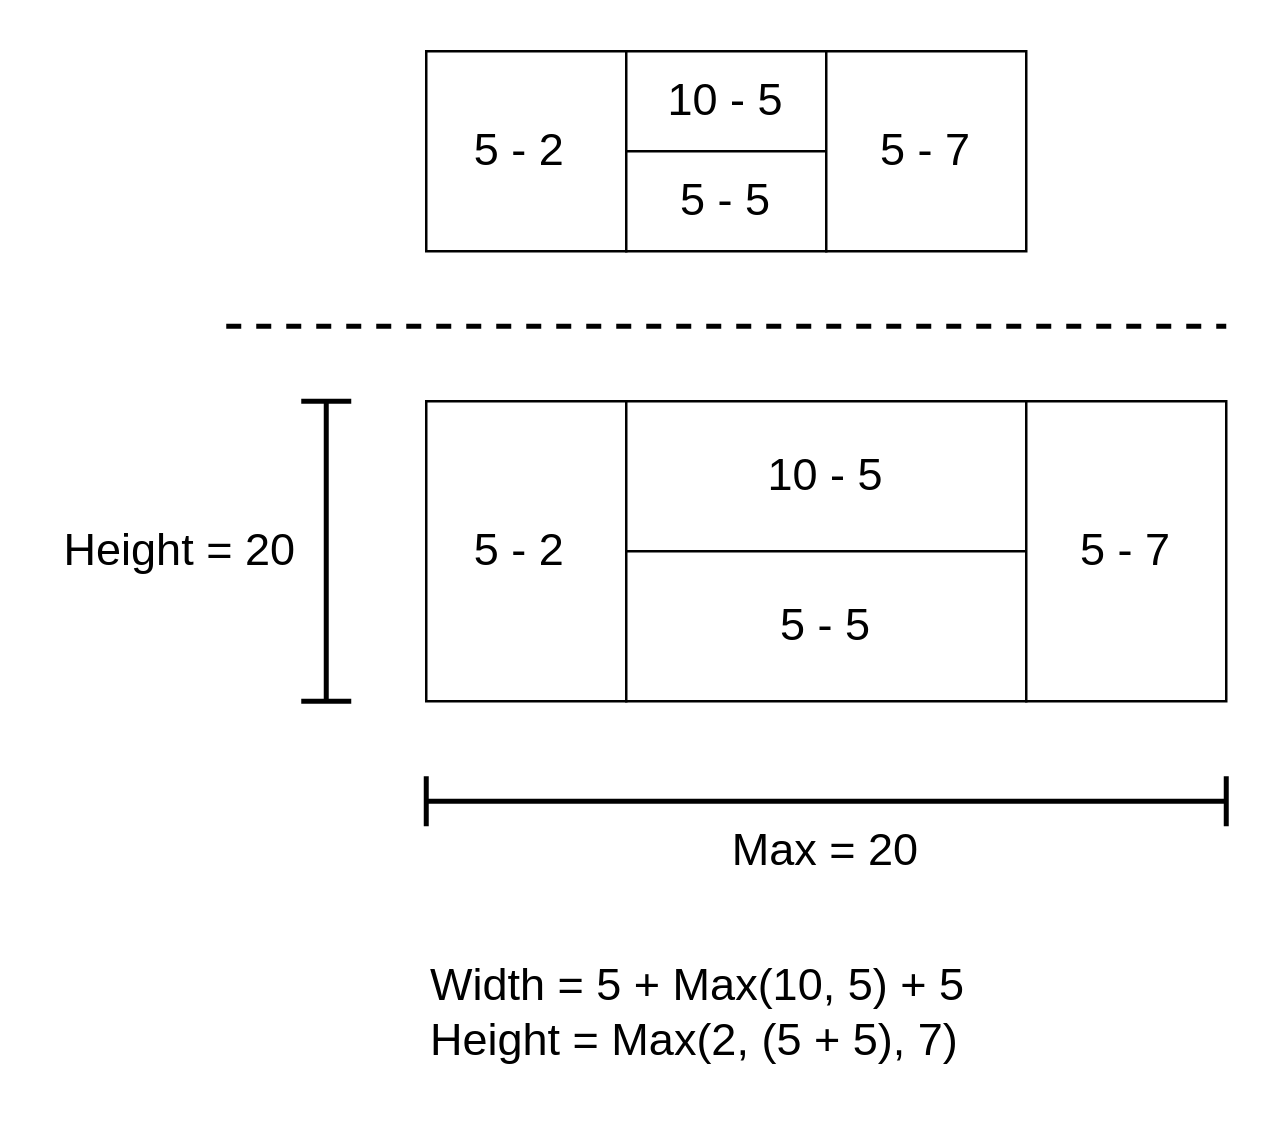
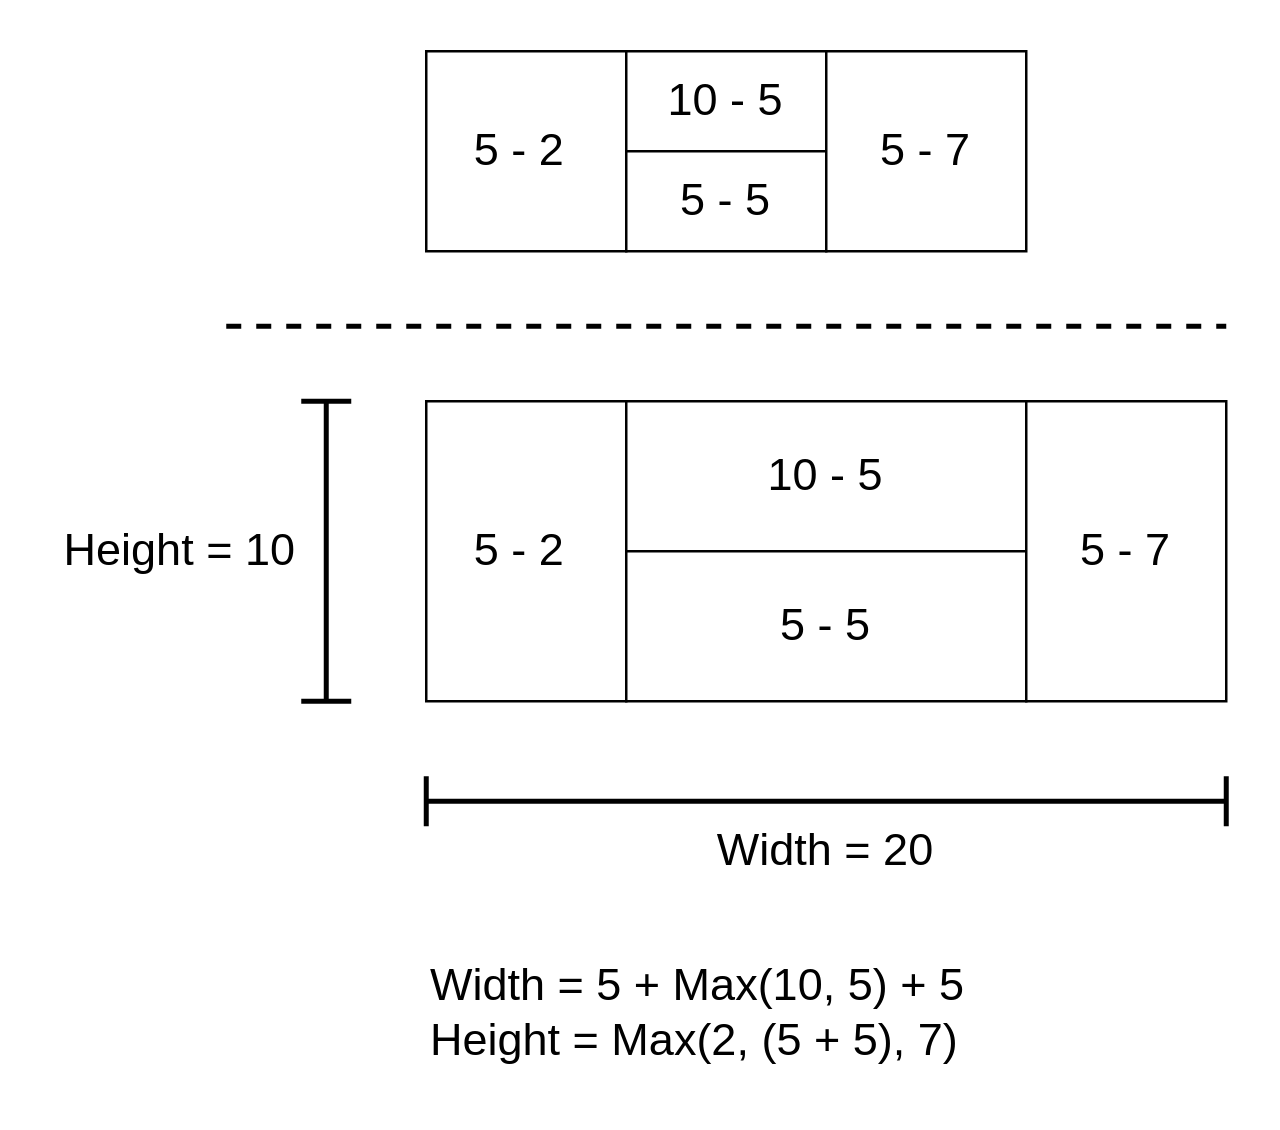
node "Height = 20": label "Height = 20" -> "Height = 10"
node "Max = 20": label "Max = 20" -> "Width = 20"
